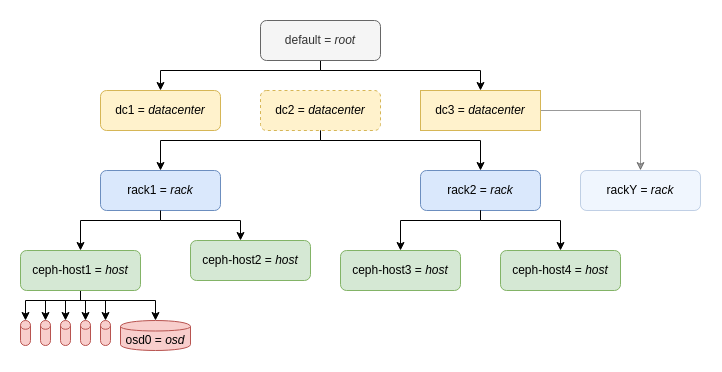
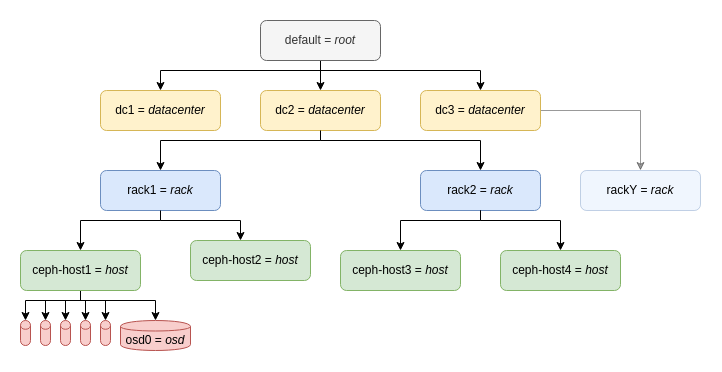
edge "default = root" -> "dc2 = datacenter": added
node "dc2 = datacenter": style dashed -> solid
node "dc3 = datacenter": shape rectangle -> rounded rectangle
